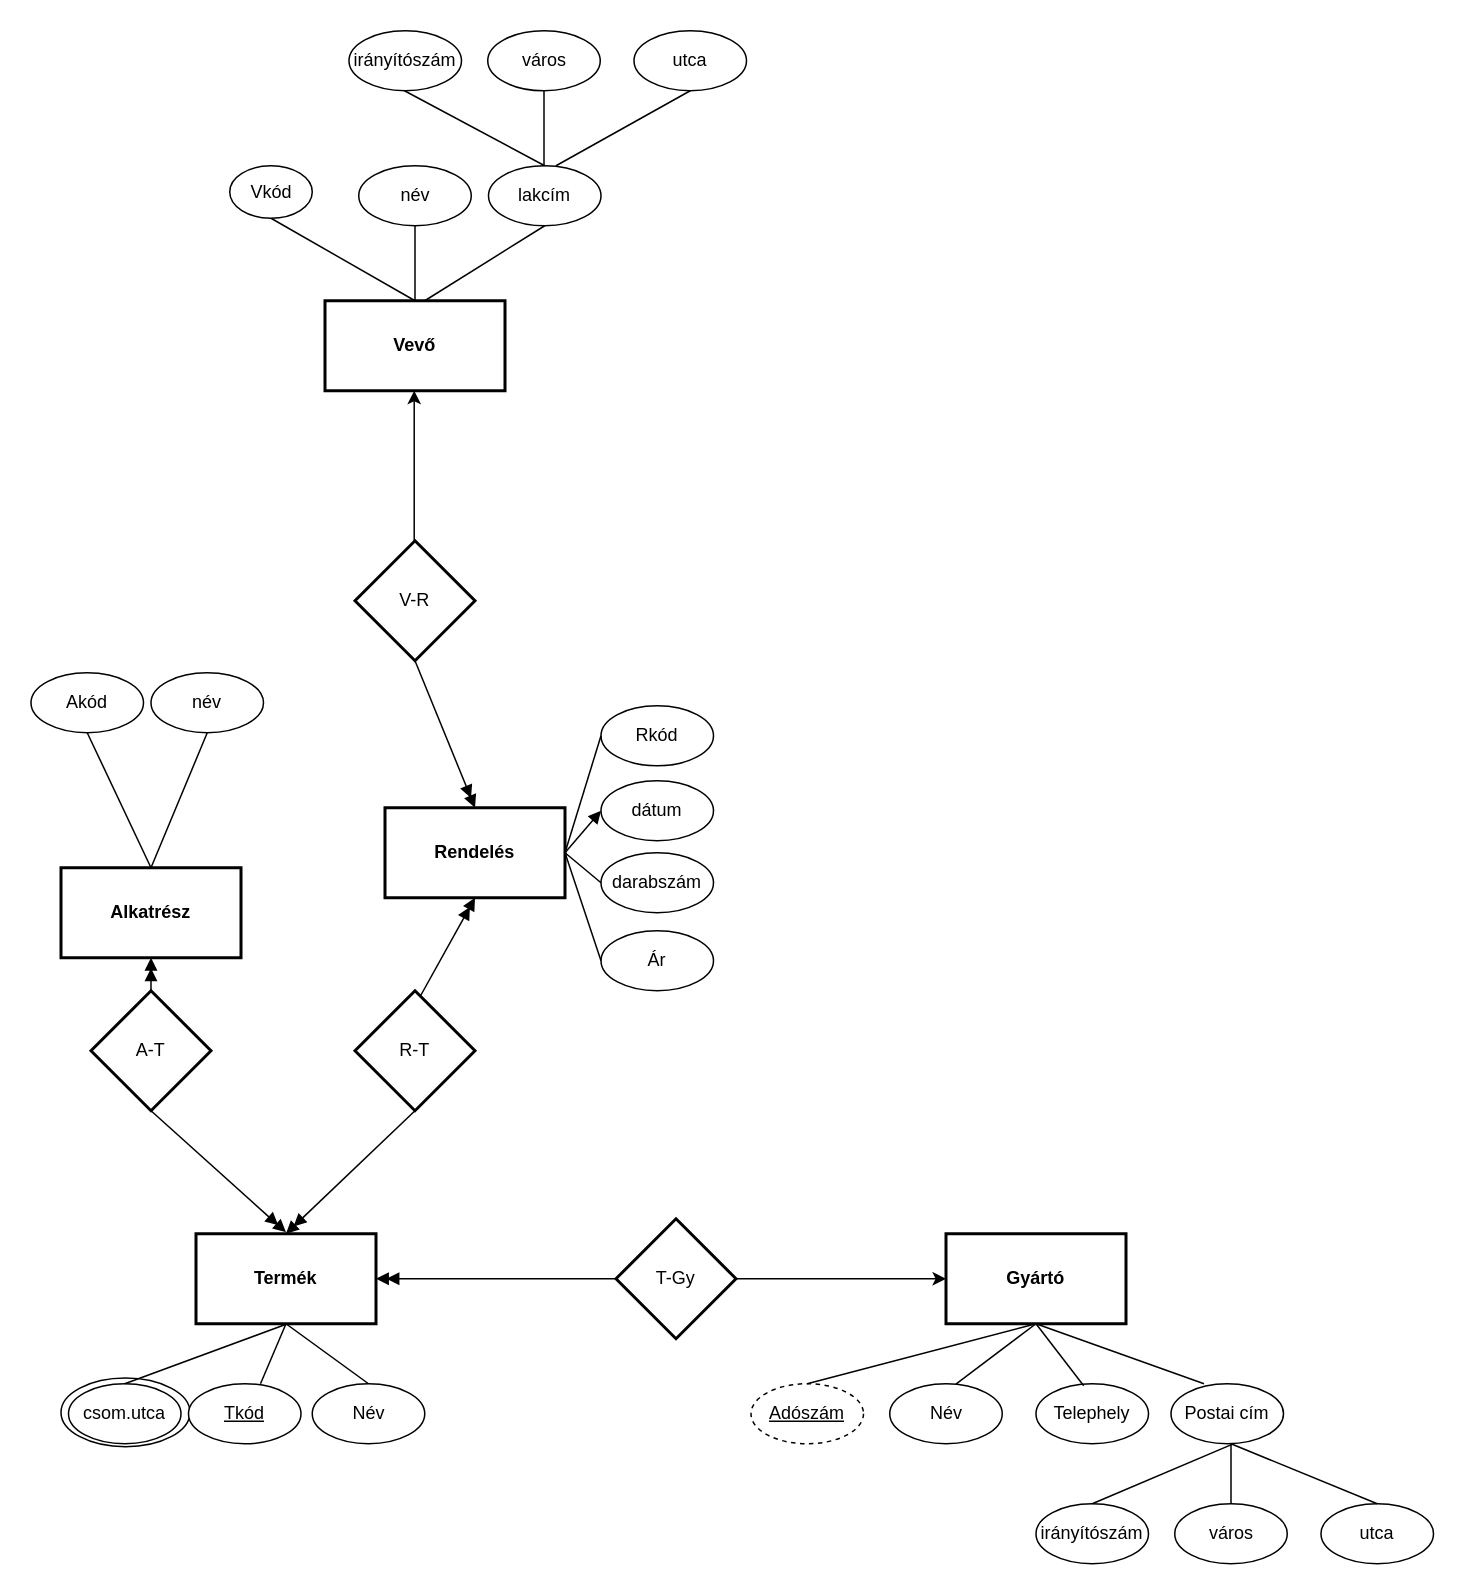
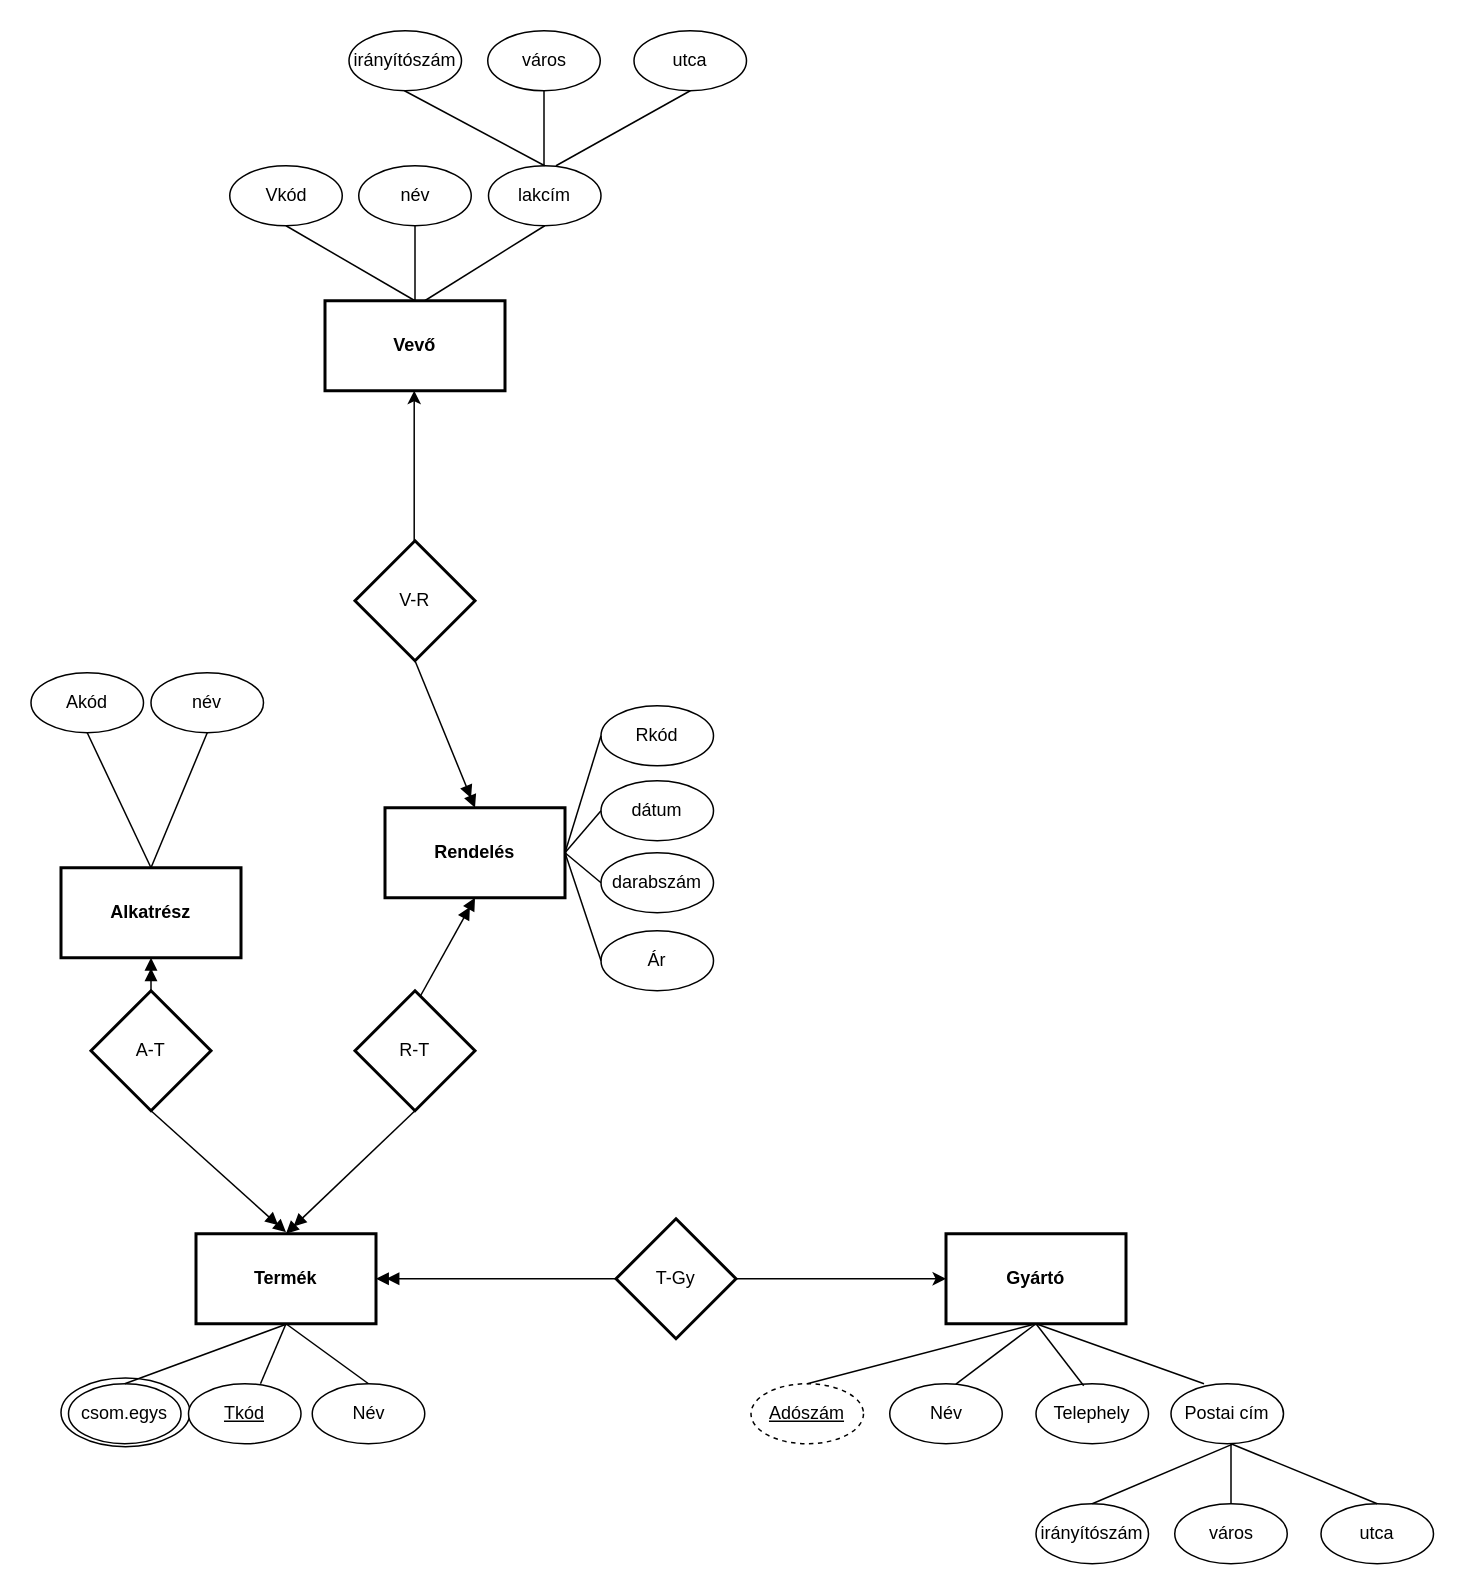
node "Vkód": size 83x53 -> 113x60
edge "Rendelés" -> "dátum": arrowhead block -> none
node "csom.utca": label "csom.utca" -> "csom.egys"
